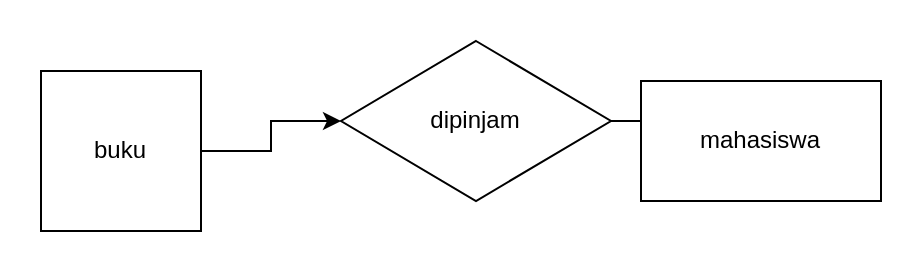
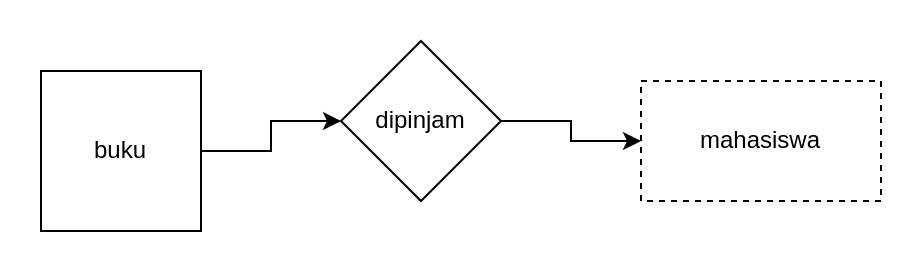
node "dipinjam": size 270x160 -> 160x160
node "mahasiswa": style solid -> dashed
